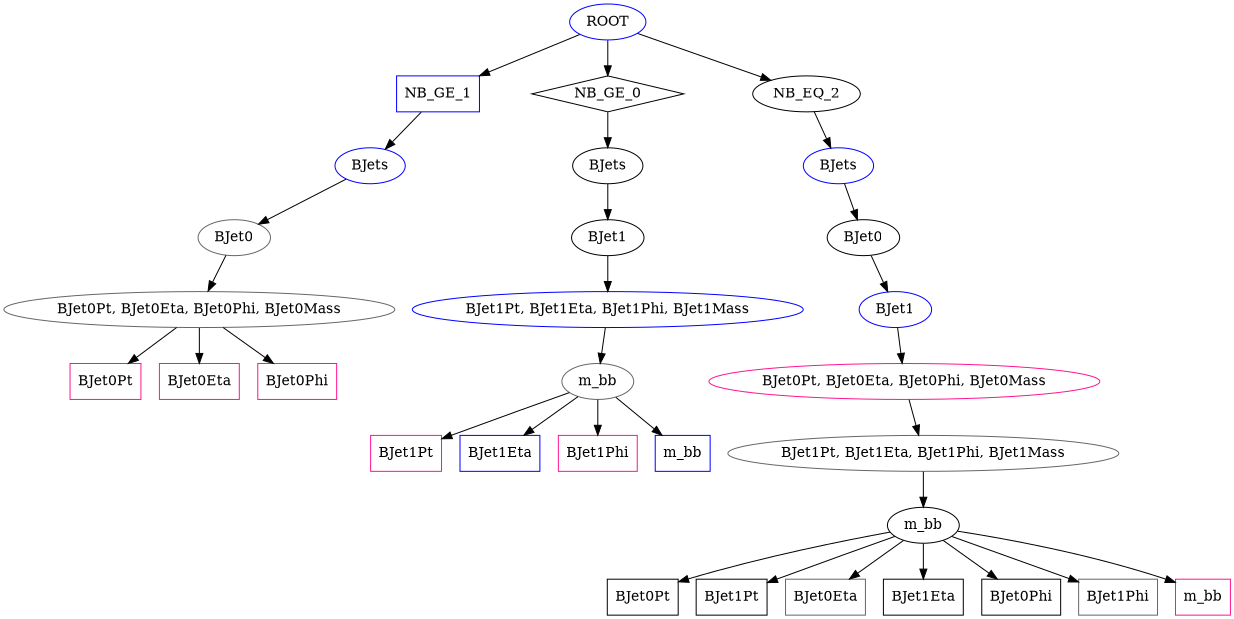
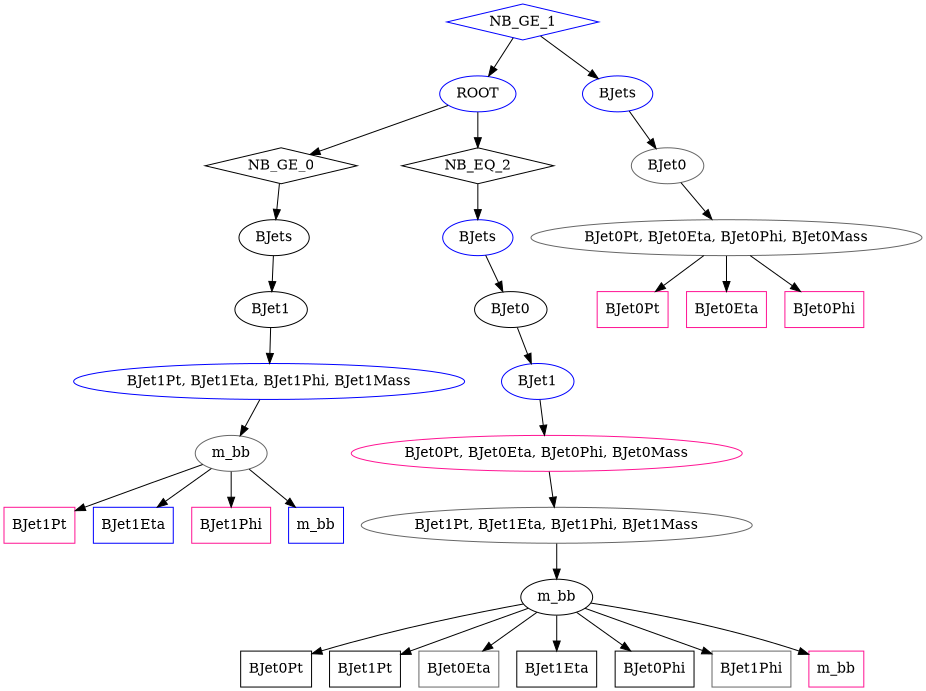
edge "ROOT" -> "NB_GE_1": reversed
node "NB_GE_1": shape box -> diamond
node "NB_EQ_2": shape ellipse -> diamond
